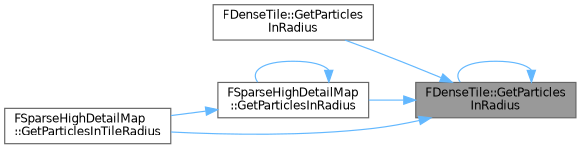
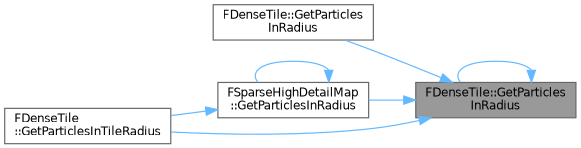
node "FSparseHighDetailMap ::GetParticlesInTileRadius": label "FSparseHighDetailMap ::GetParticlesInTileRadius" -> "FDenseTile ::GetParticlesInTileRadius"
